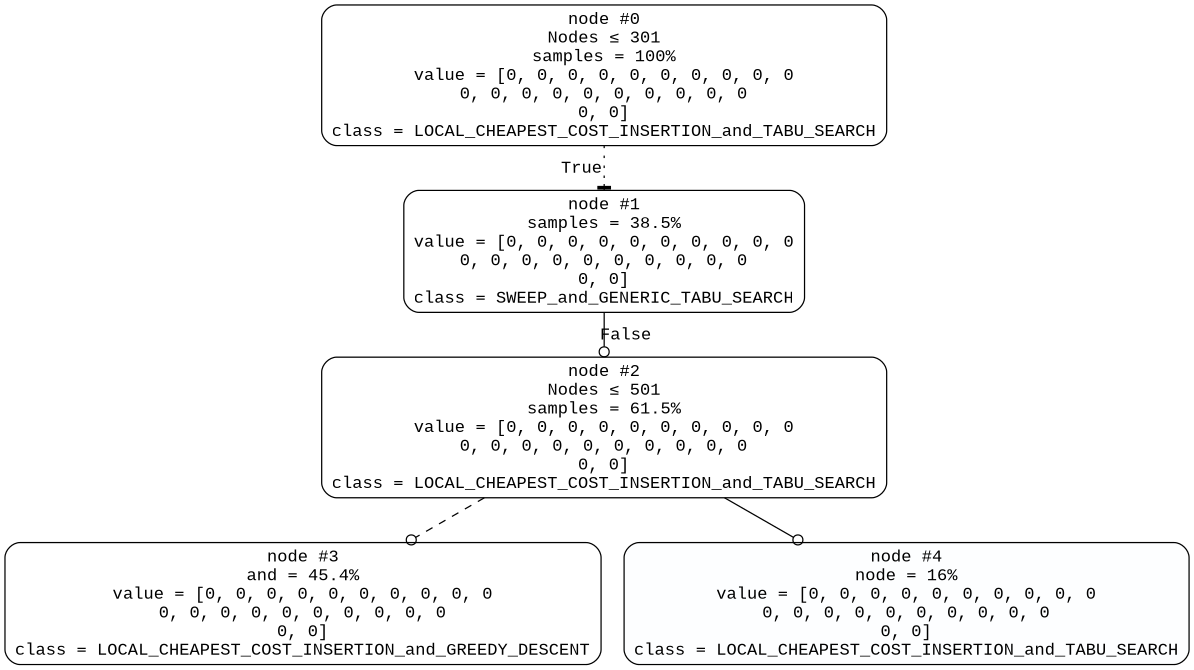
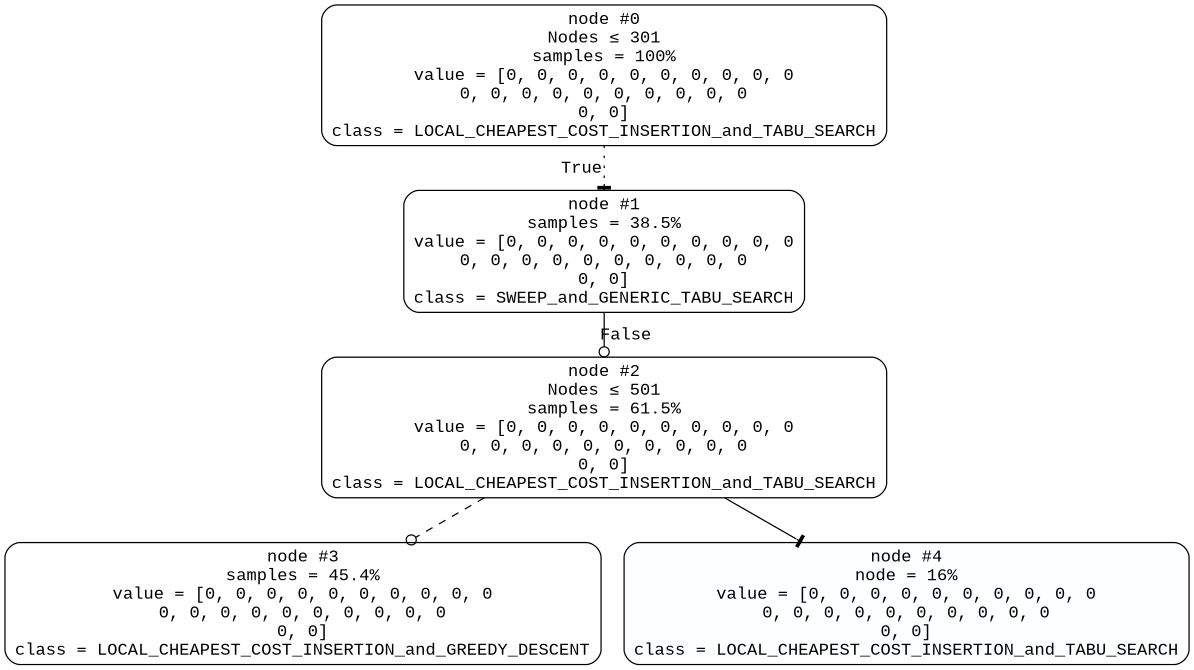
edge "node #2" -> "node #4": arrowhead odot -> tee
node "node #3": text "and = 45.4%" -> "samples = 45.4%"
